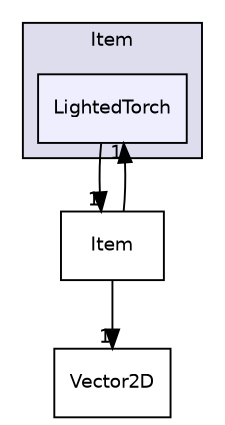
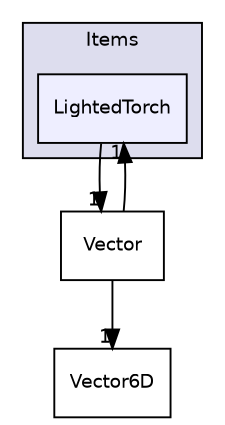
cluster "Item": label "Item" -> "Items"
node "Item": label "Item" -> "Vector"
node "Vector2D": label "Vector2D" -> "Vector6D"
